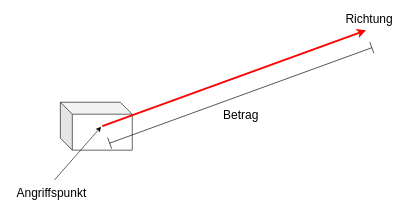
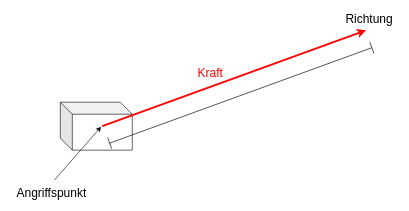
node "Kraft": added
node "Betrag": removed
